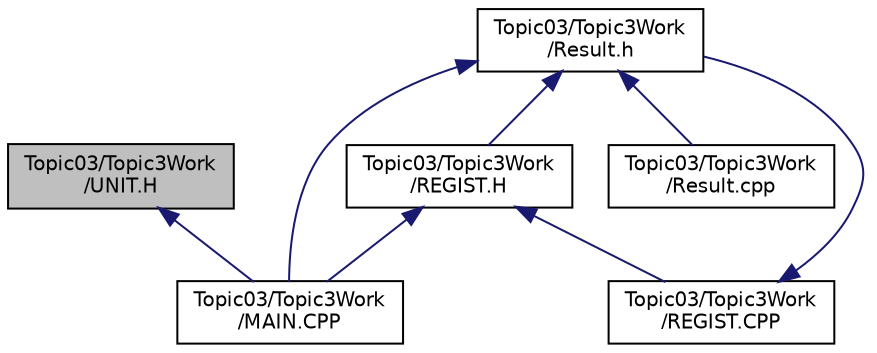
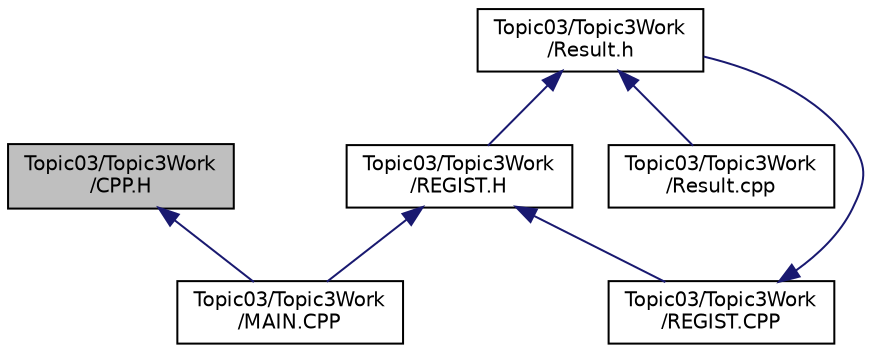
edge "Topic03/Topic3Work /MAIN.CPP" -> "Topic03/Topic3Work /Result.h": removed
node "Topic03/Topic3Work /UNIT.H": label "Topic03/Topic3Work /UNIT.H" -> "Topic03/Topic3Work /CPP.H"
